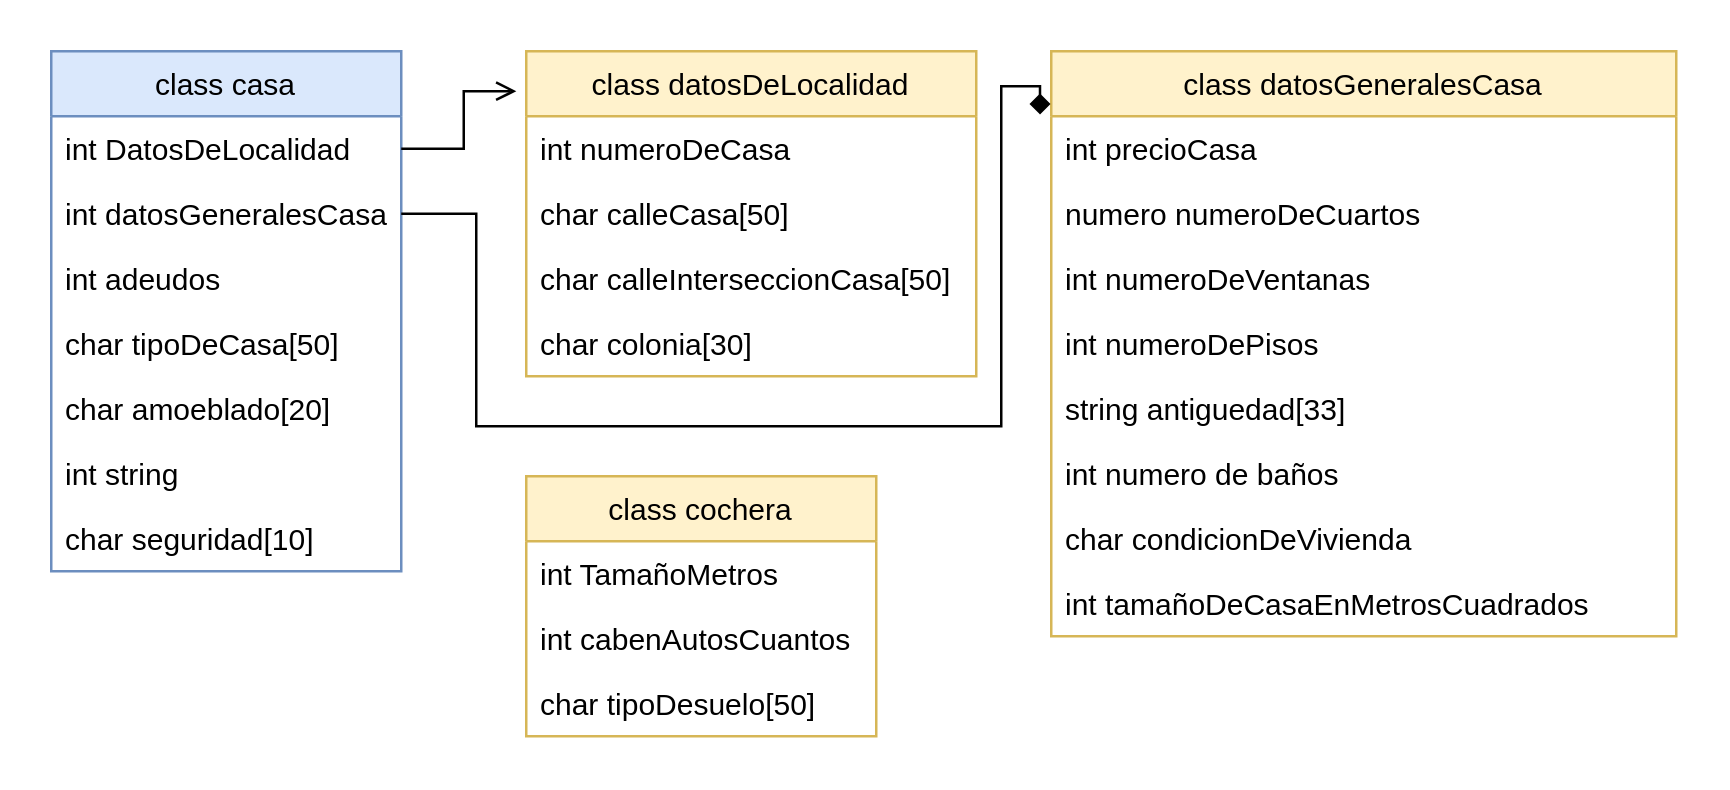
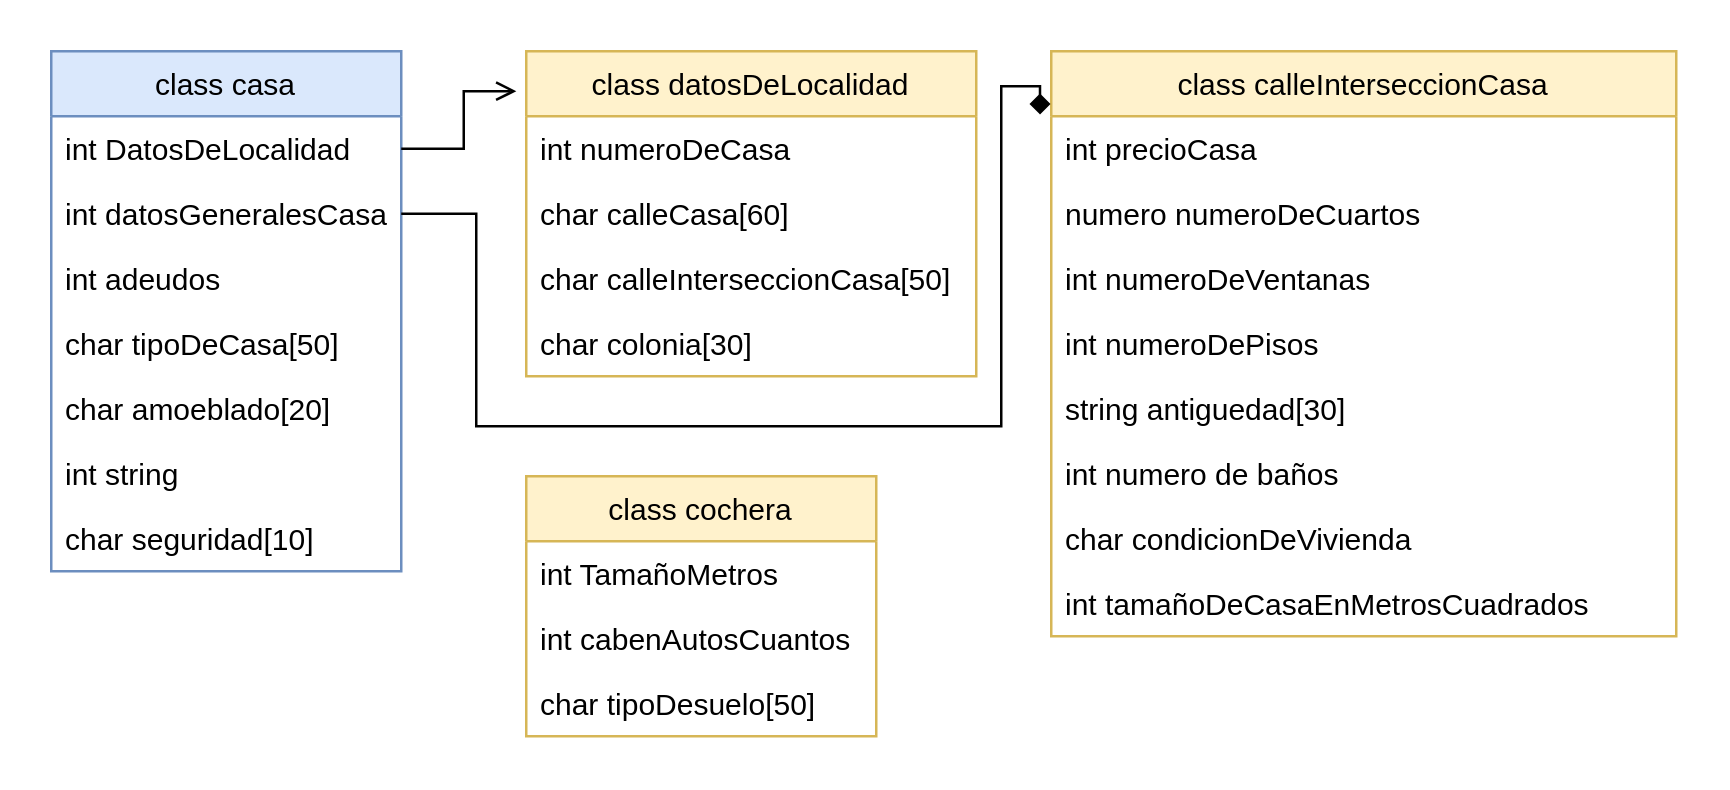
node "class datosGeneralesCasa": label "class datosGeneralesCasa" -> "class calleInterseccionCasa"
node "char calleCasa[50]": label "char calleCasa[50]" -> "char calleCasa[60]"
node "string antiguedad[33]": label "string antiguedad[33]" -> "string antiguedad[30]"
